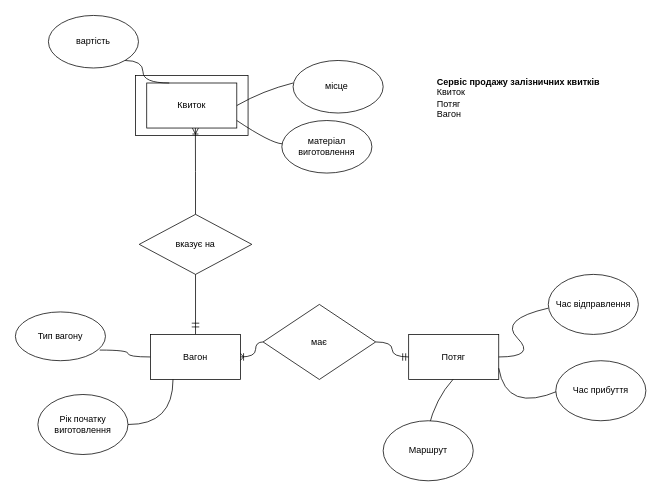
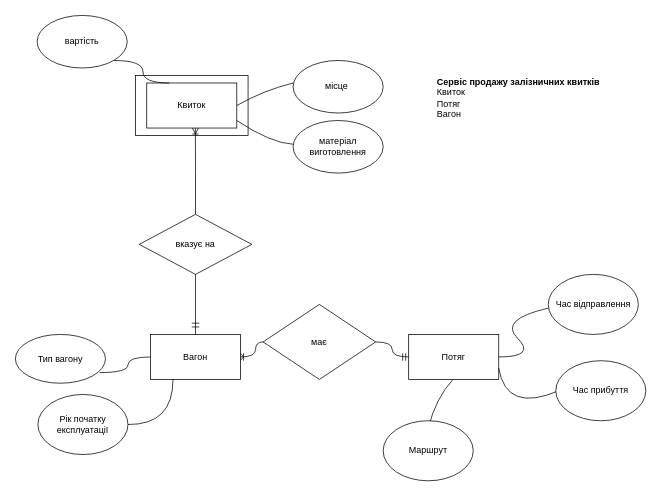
node "вартість": moved (93, 42) -> (82, 42)
node "матеріал виготовлення": moved (327, 147) -> (338, 147)
node "Тип вагону": moved (60, 336) -> (60, 359)
node "Рік початку виготовлення": label "Рік початку виготовлення" -> "Рік початку експлуатації"
